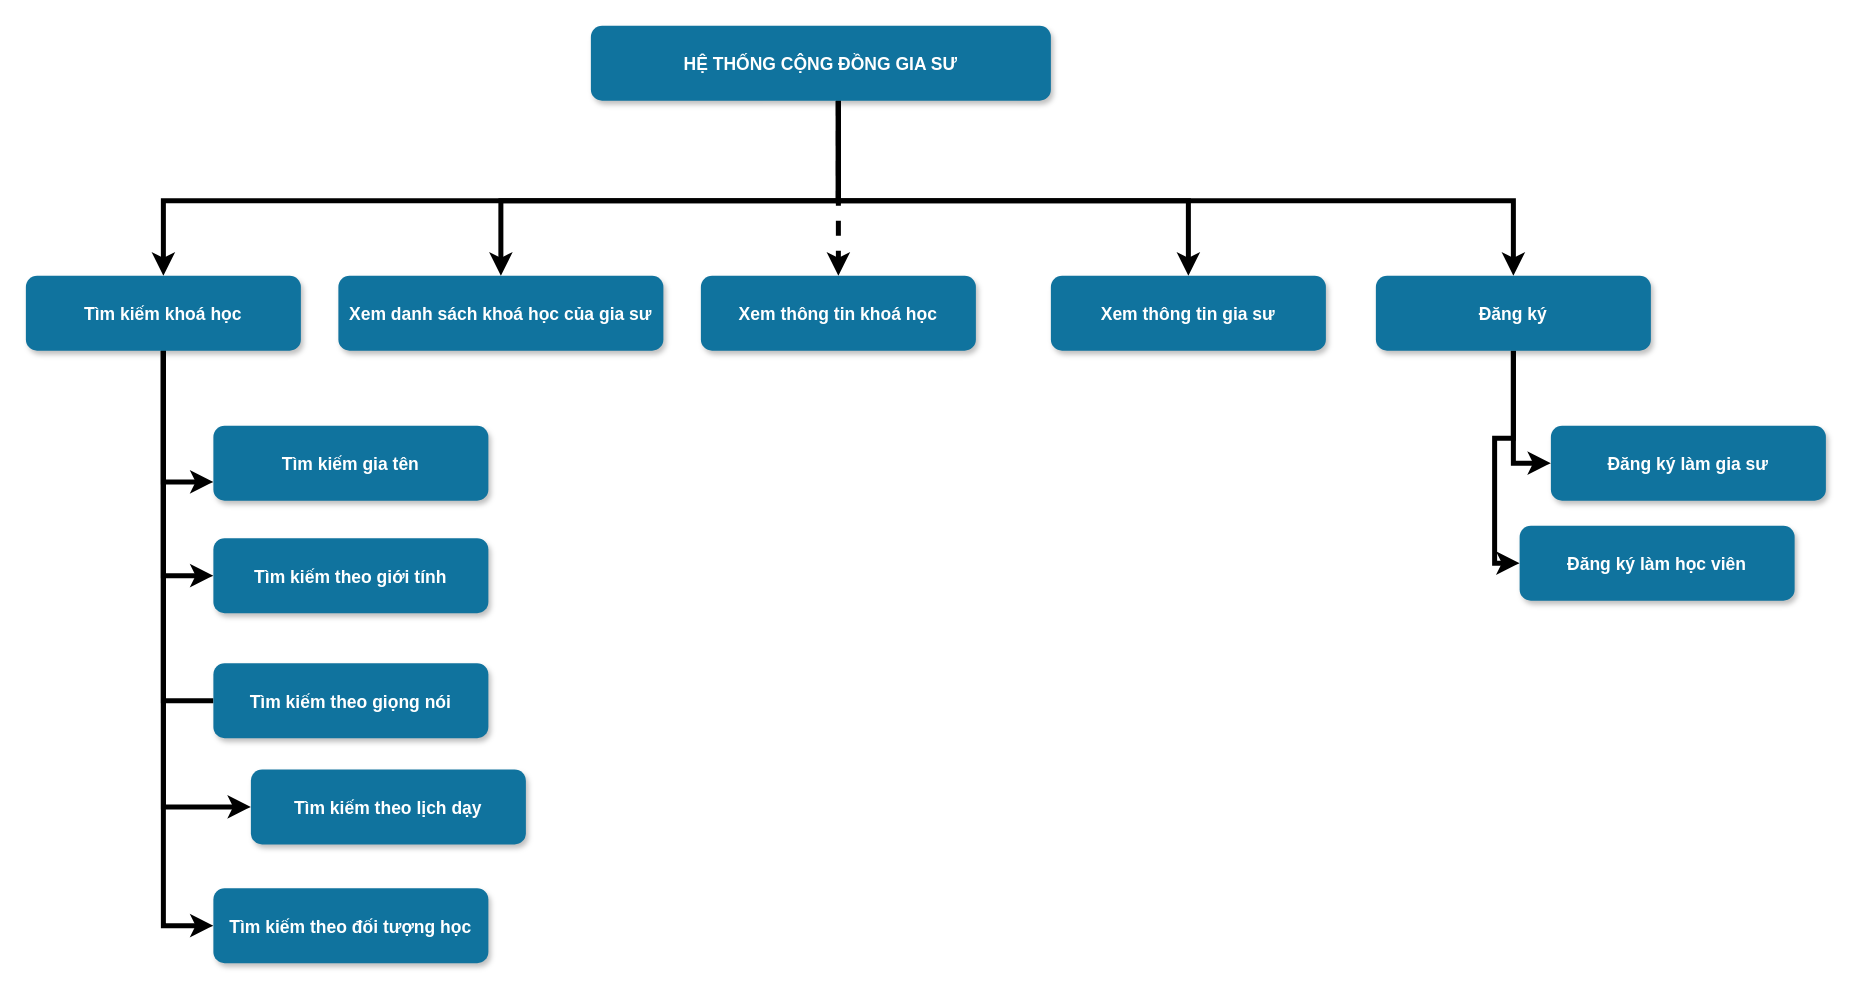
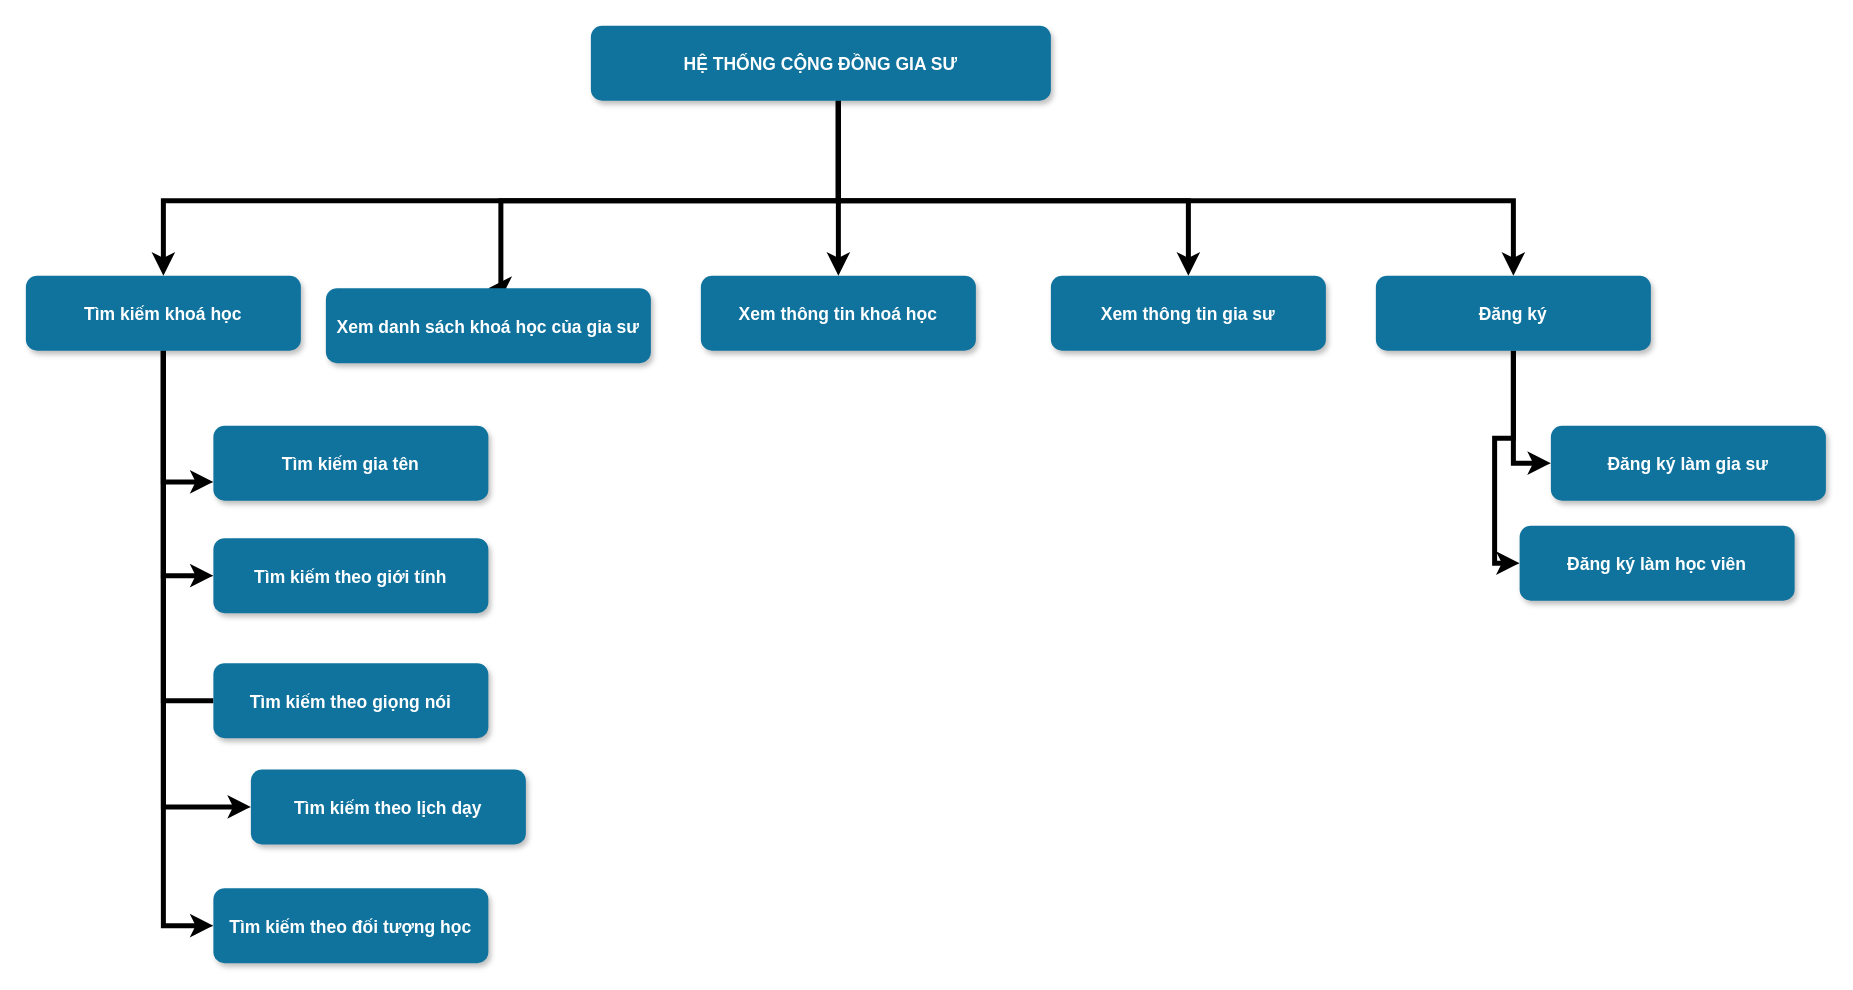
edge "HỆ THỐNG CỘNG ĐỒNG GIA SƯ" -> "Xem thông tin khoá học": style dashed -> solid
node "Xem danh sách khoá học của gia sư": moved (501, 313) -> (488, 326)
